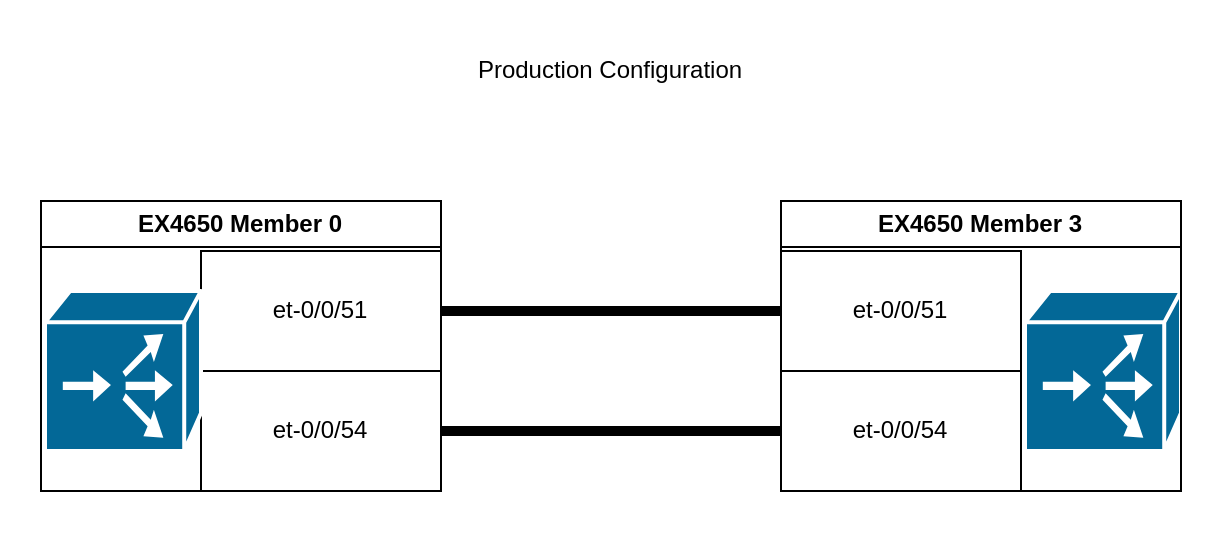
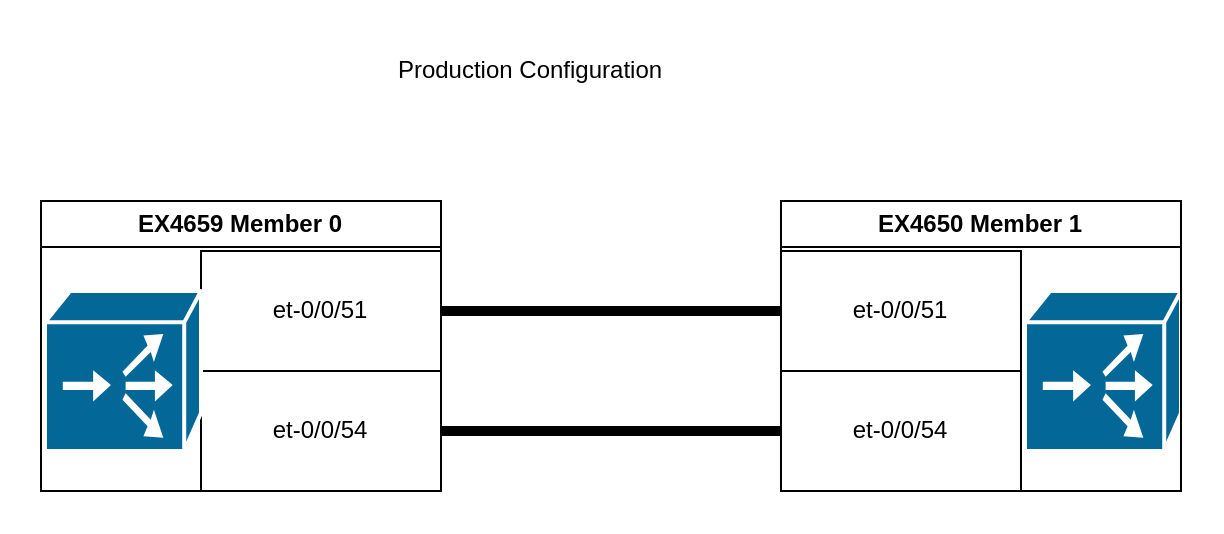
node "Production Configuration": moved (611, 71) -> (531, 71)
node "EX4650 Member 0": label "EX4650 Member 0" -> "EX4659 Member 0"
node "EX4650 Member 3": label "EX4650 Member 3" -> "EX4650 Member 1"
